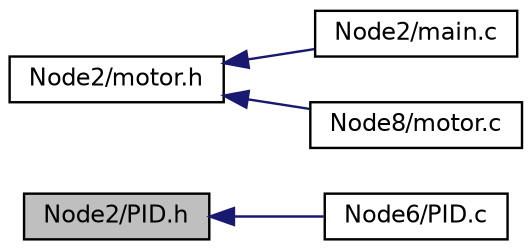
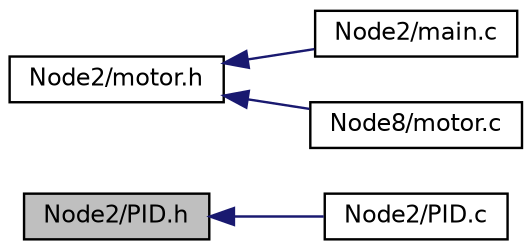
node "Node6/PID.c": label "Node6/PID.c" -> "Node2/PID.c"
